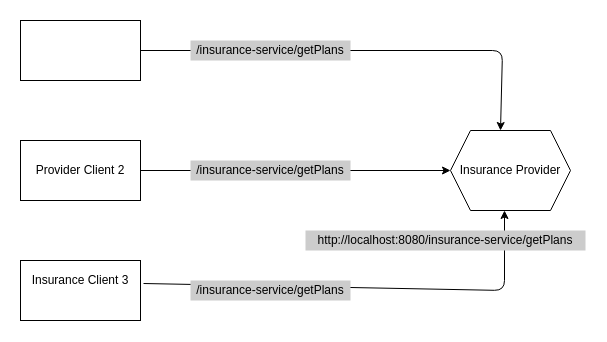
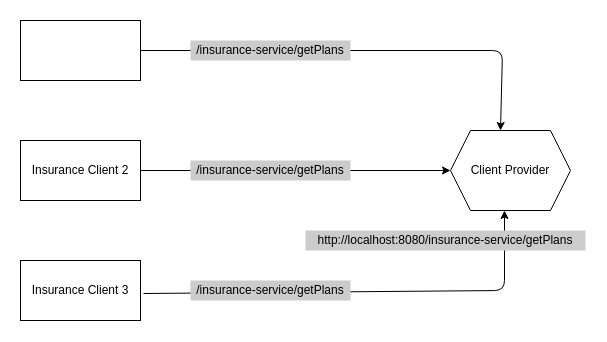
node "Provider Client 2": label "Provider Client 2" -> "Insurance Client 2"
node "Insurance Provider": label "Insurance Provider" -> "Client Provider"
node "Insurance Client 3": moved (81, 281) -> (81, 291)
